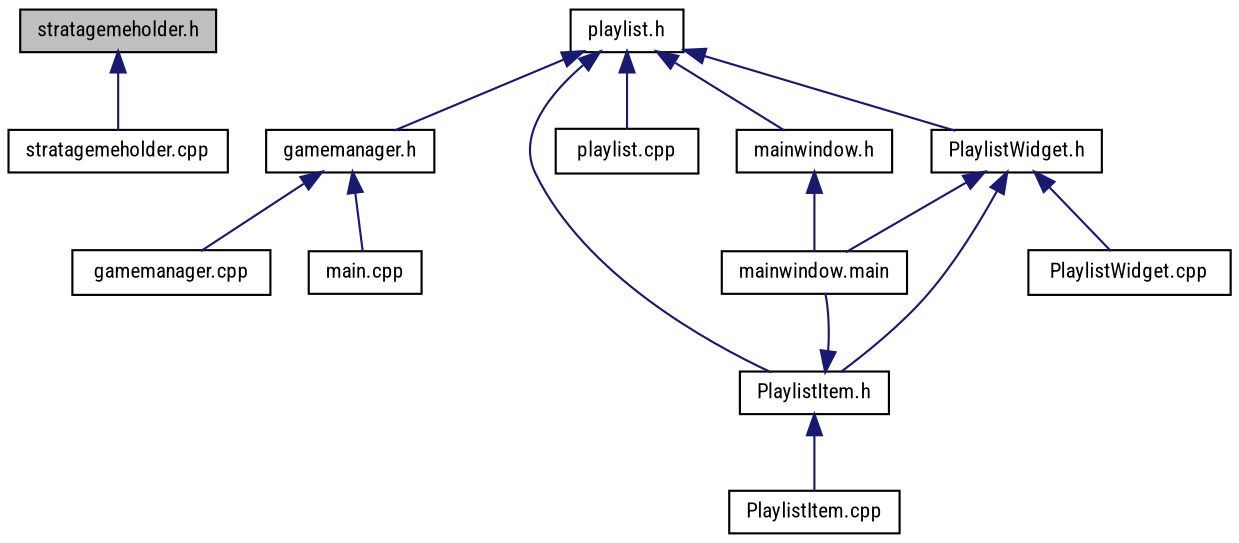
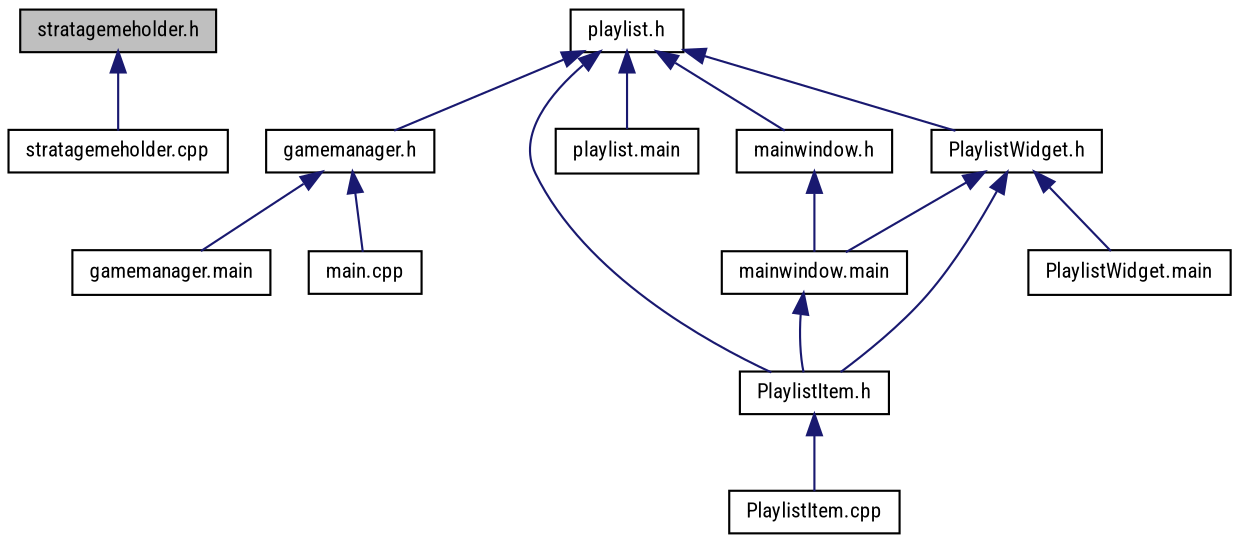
node "playlist.cpp": label "playlist.cpp" -> "playlist.main"
node "gamemanager.cpp": label "gamemanager.cpp" -> "gamemanager.main"
node "PlaylistWidget.cpp": label "PlaylistWidget.cpp" -> "PlaylistWidget.main"
edge "mainwindow.main" -> "PlaylistItem.h": reversed
